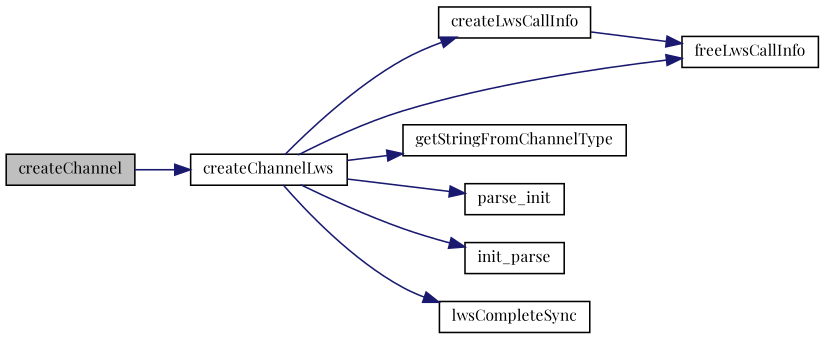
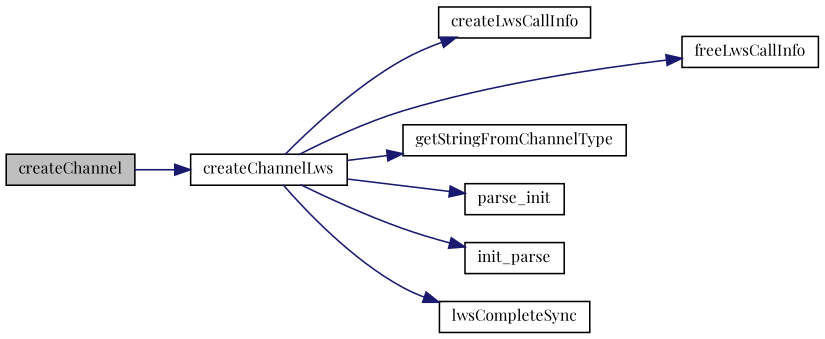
edge "createLwsCallInfo" -> "freeLwsCallInfo": removed
